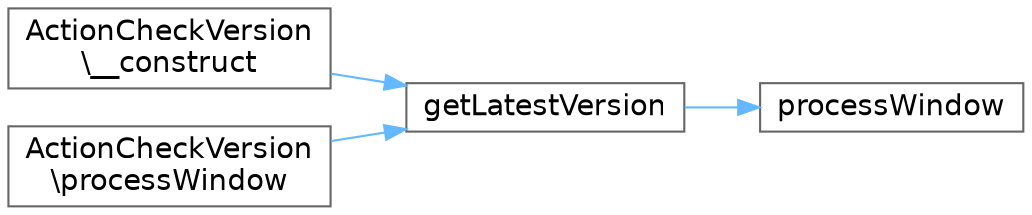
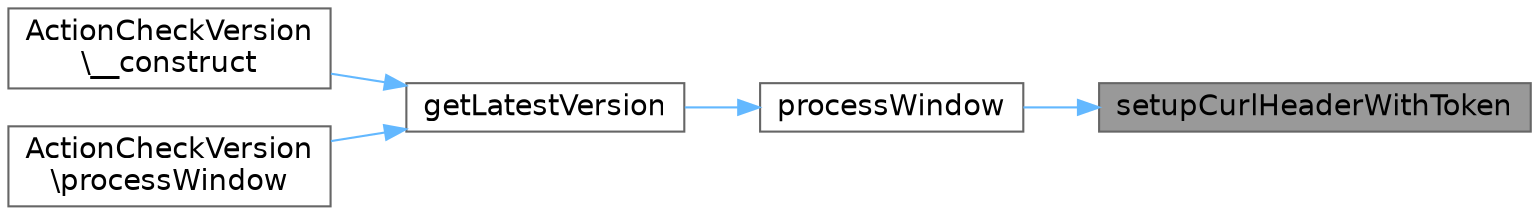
node "setupCurlHeaderWithToken": added
